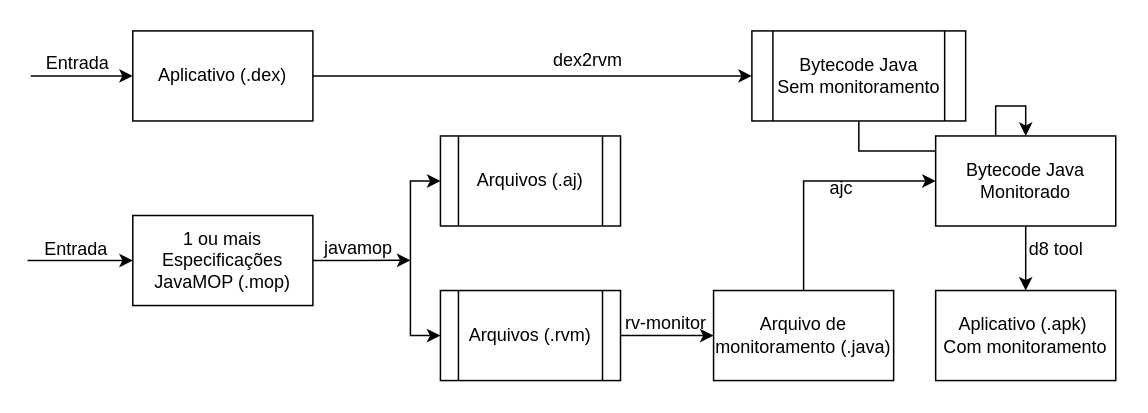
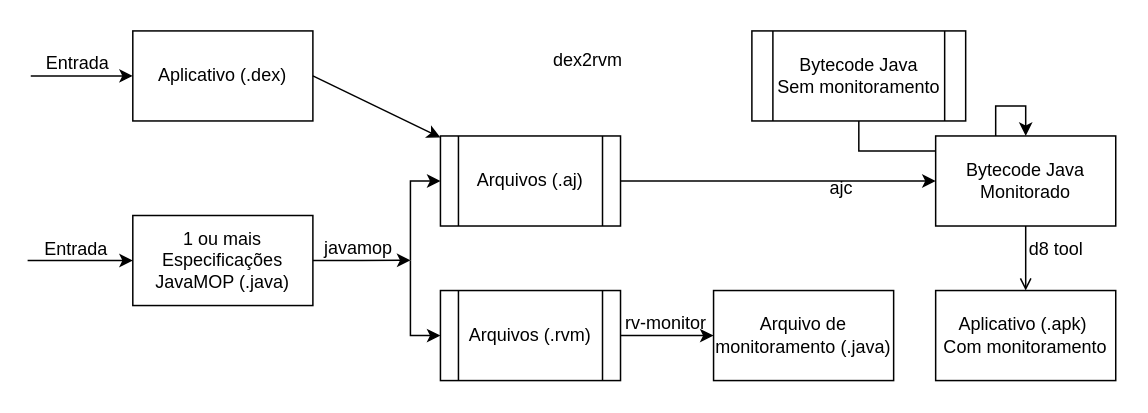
edge "Aplicativo (.dex)" -> "Bytecode Java Sem monitoramento": now "Aplicativo (.dex)" -> "Arquivos (.aj)"
edge "Arquivos (.aj)" -> "Bytecode Java Monitorado": added
edge "Arquivo de monitoramento (.java)" -> "Bytecode Java Monitorado": removed
node "1 ou mais Especificações JavaMOP (.mop)": label "1 ou mais Especificações JavaMOP (.mop)" -> "1 ou mais Especificações JavaMOP (.java)"
edge "Bytecode Java Monitorado" -> "Aplicativo (.apk) Com monitoramento": arrowhead classic -> open
